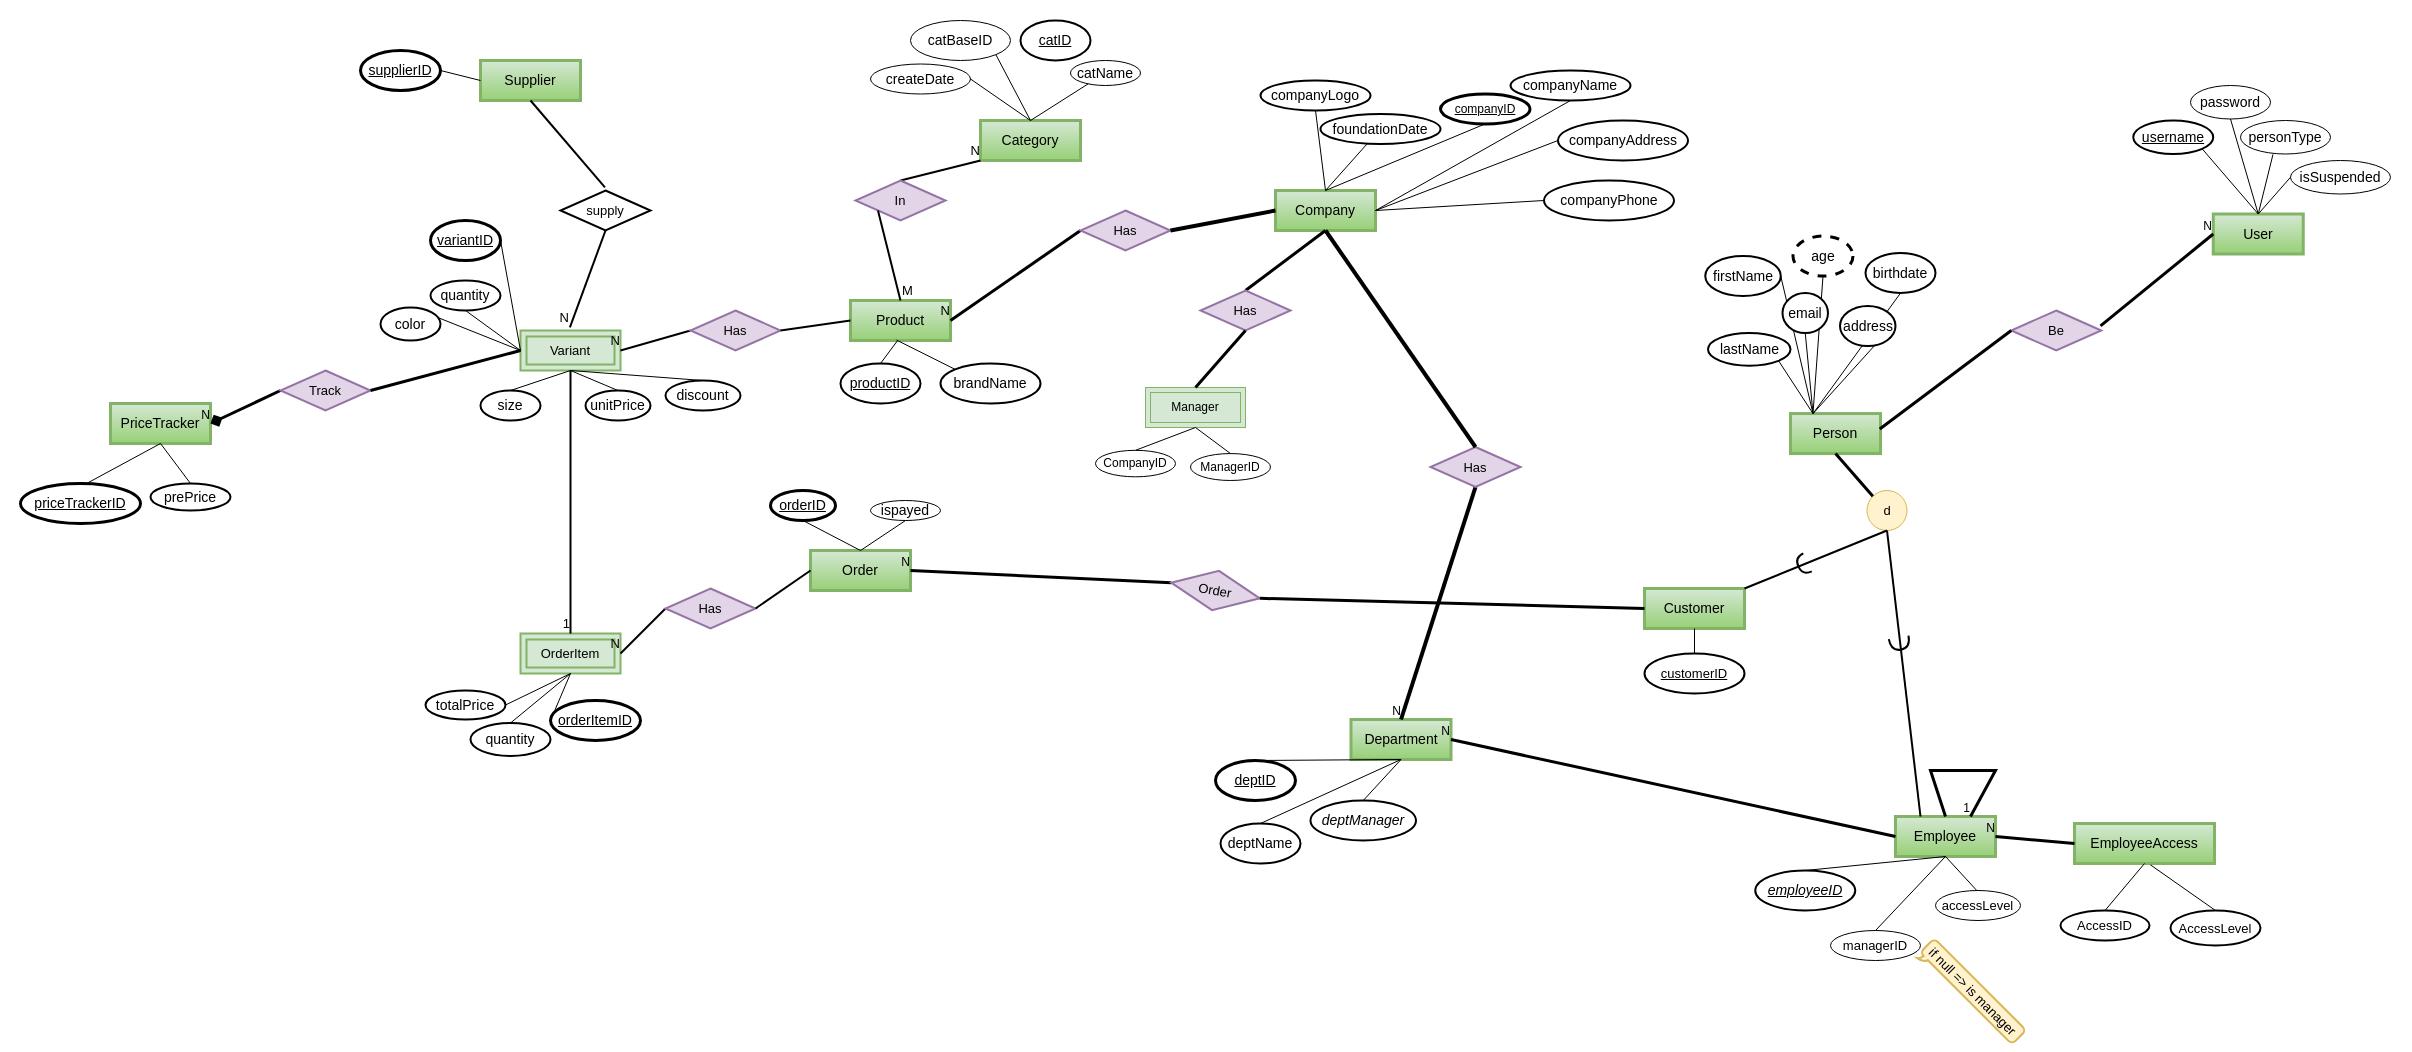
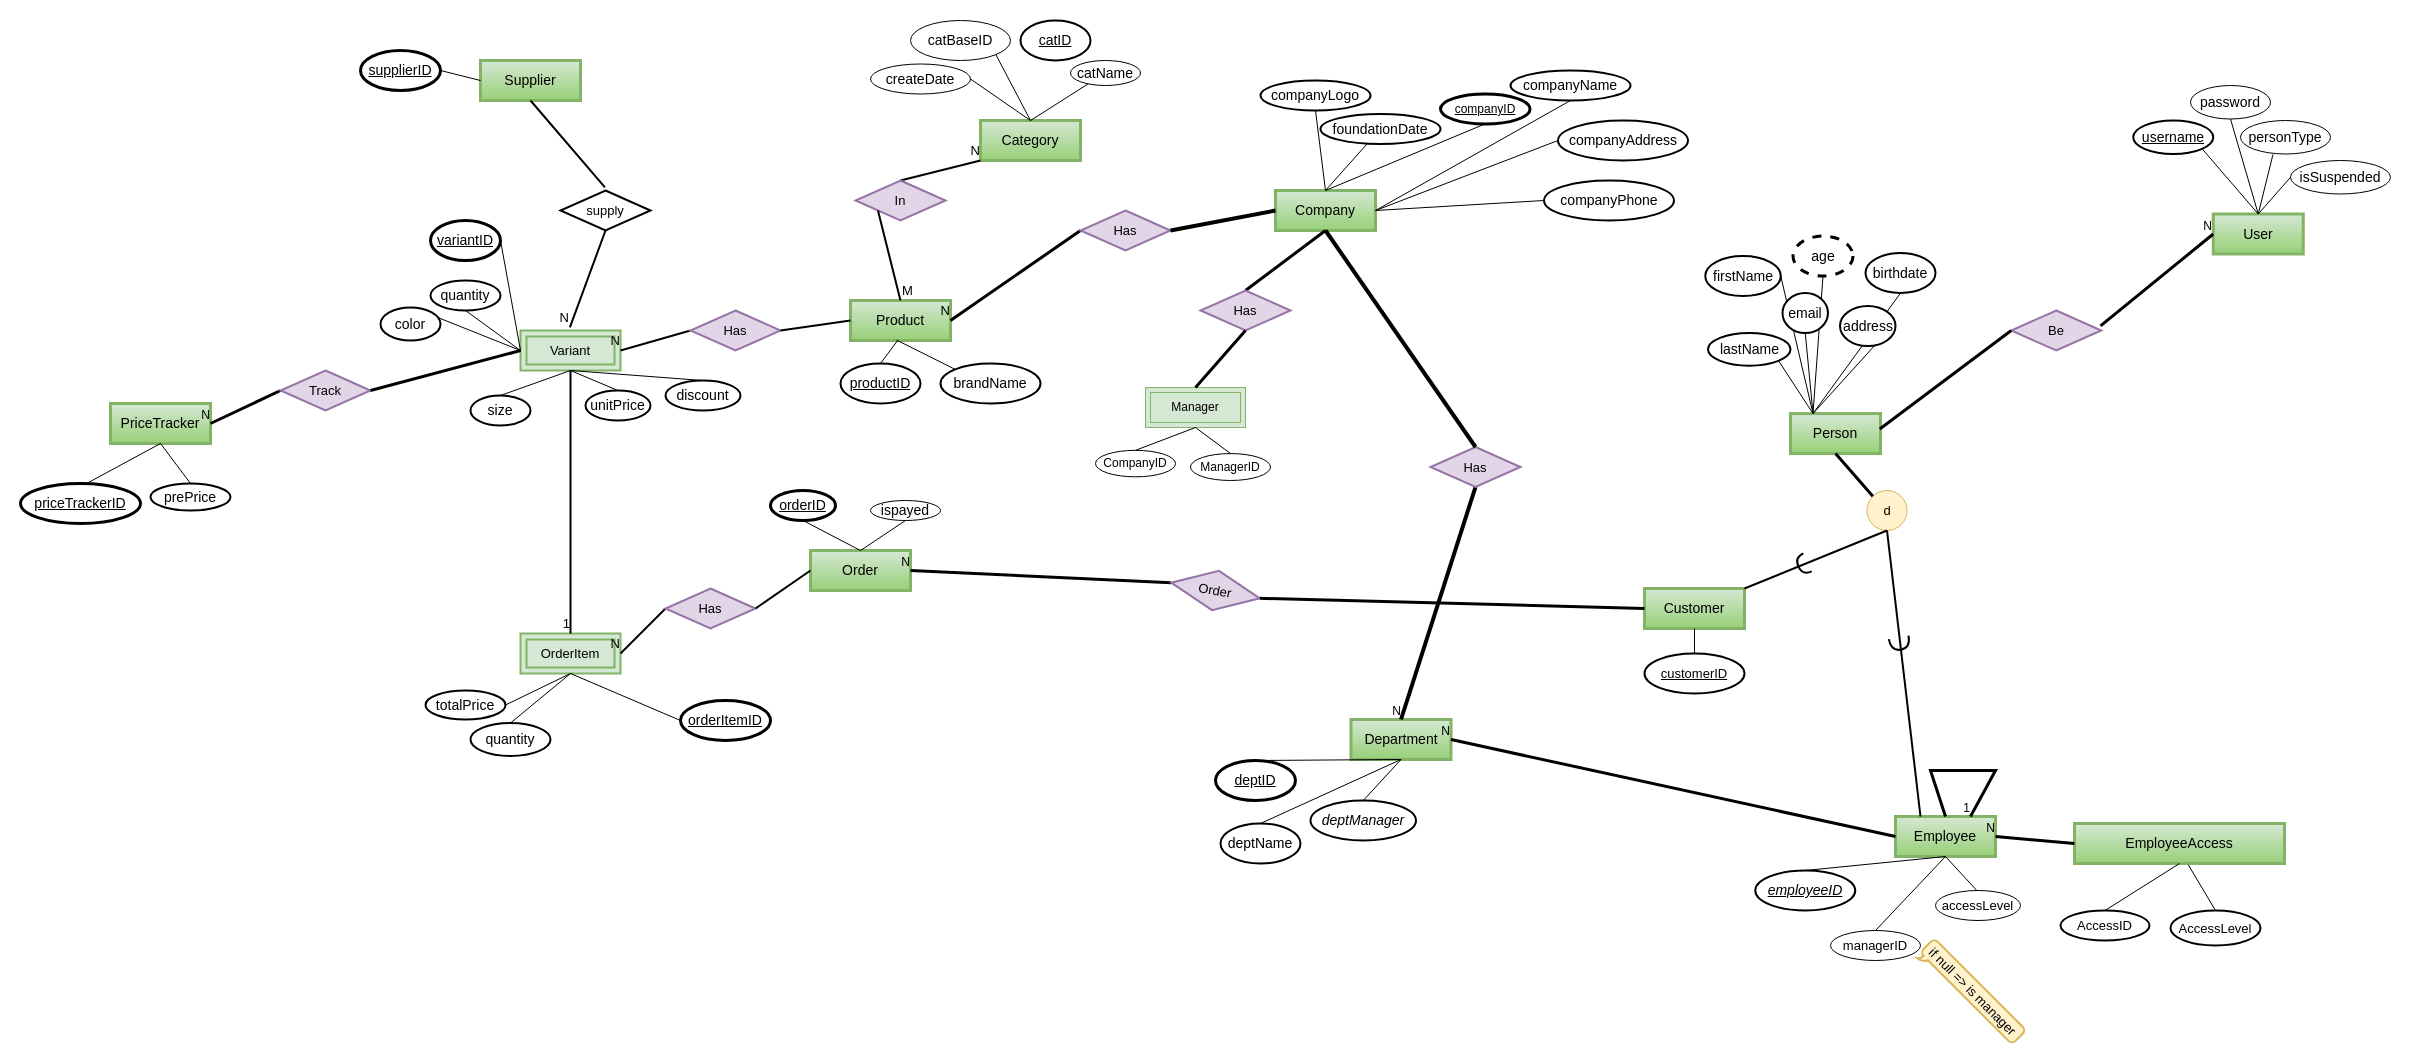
node "size": moved (511, 406) -> (501, 411)
edge "Track" -> "PriceTracker": arrowhead diamond -> none
node "orderItemID": moved (596, 721) -> (726, 721)
node "EmployeeAccess": size 140x40 -> 210x40
